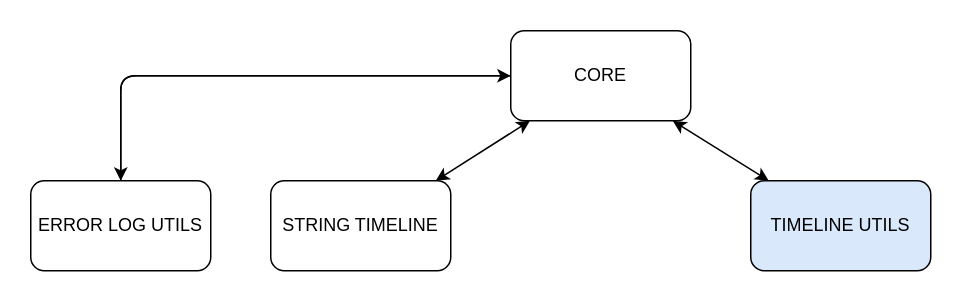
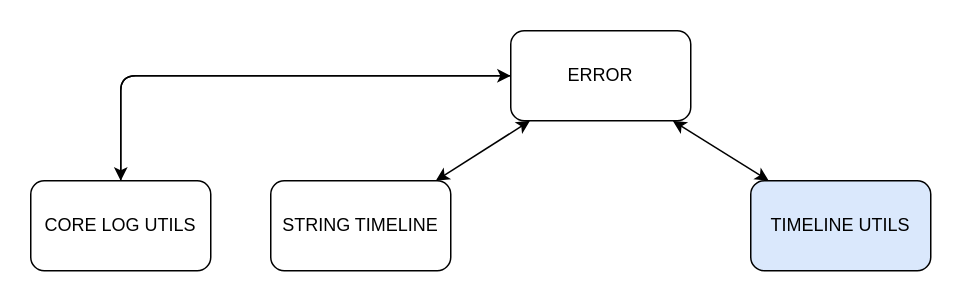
node "CORE": label "CORE" -> "ERROR"
node "ERROR LOG UTILS": label "ERROR LOG UTILS" -> "CORE LOG UTILS"
